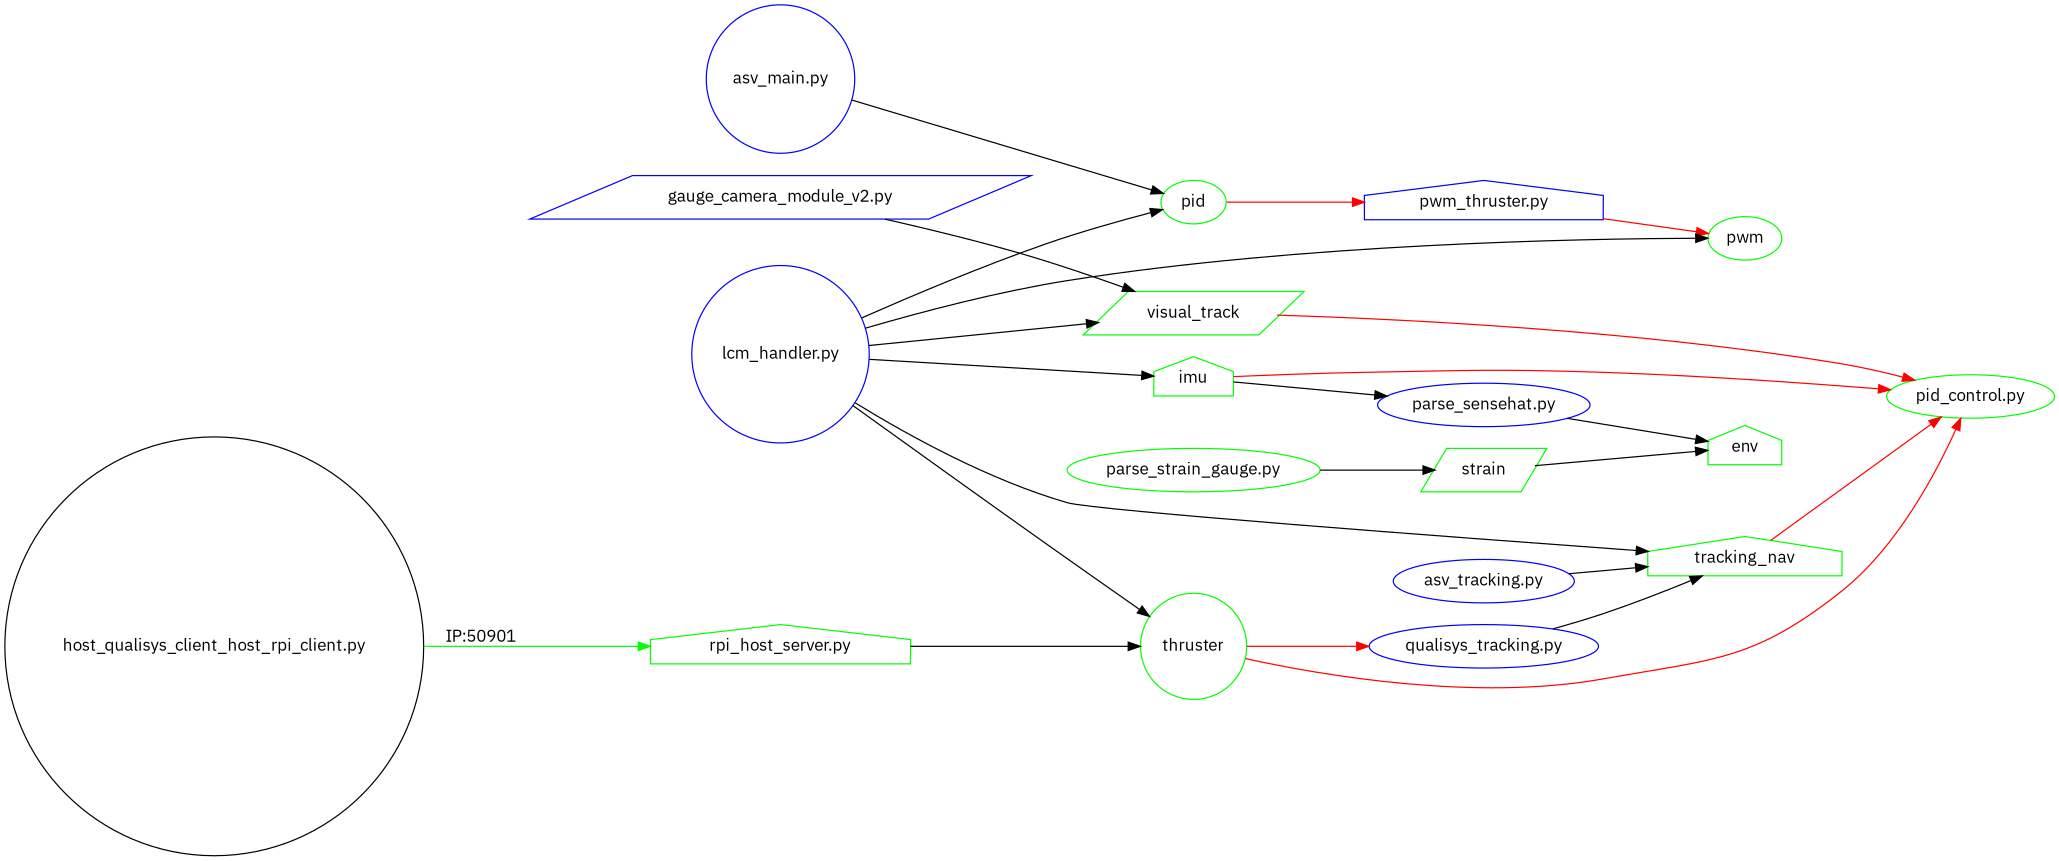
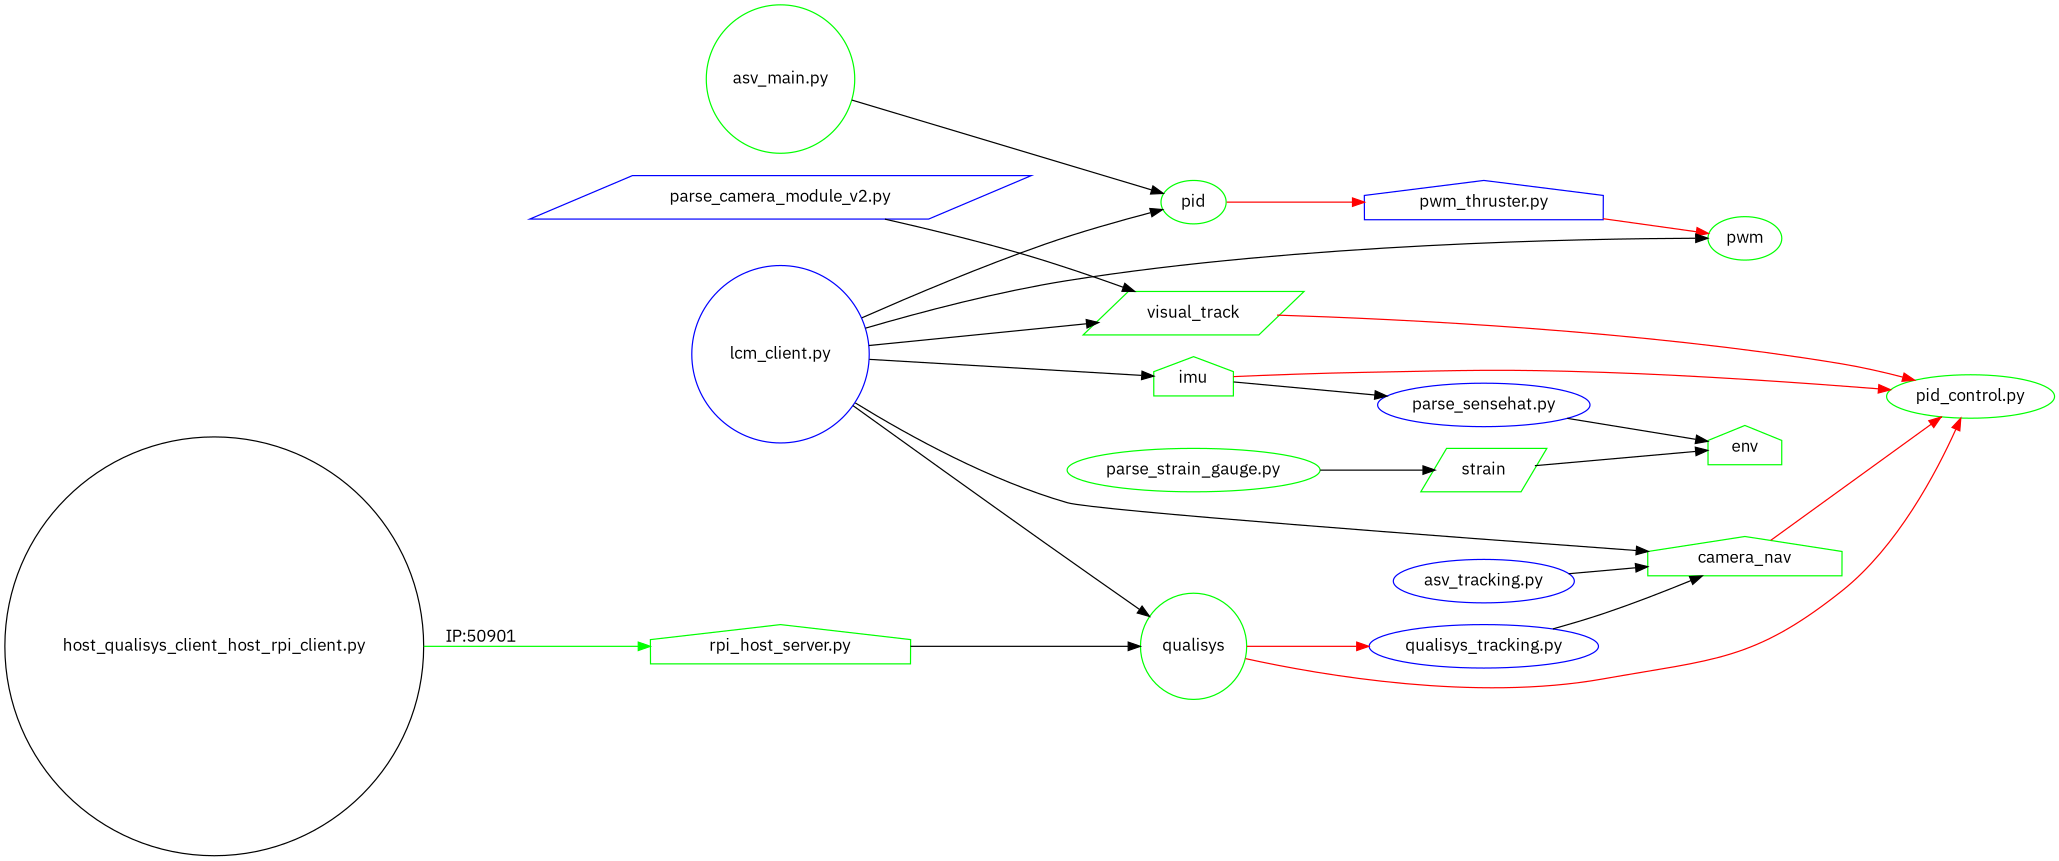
node "asv_main.py": color blue -> green
node "gauge_camera_module_v2.py": label "gauge_camera_module_v2.py" -> "parse_camera_module_v2.py"
node "lcm_handler.py": label "lcm_handler.py" -> "lcm_client.py"
node "tracking_nav": label "tracking_nav" -> "camera_nav"
node "thruster": label "thruster" -> "qualisys"
